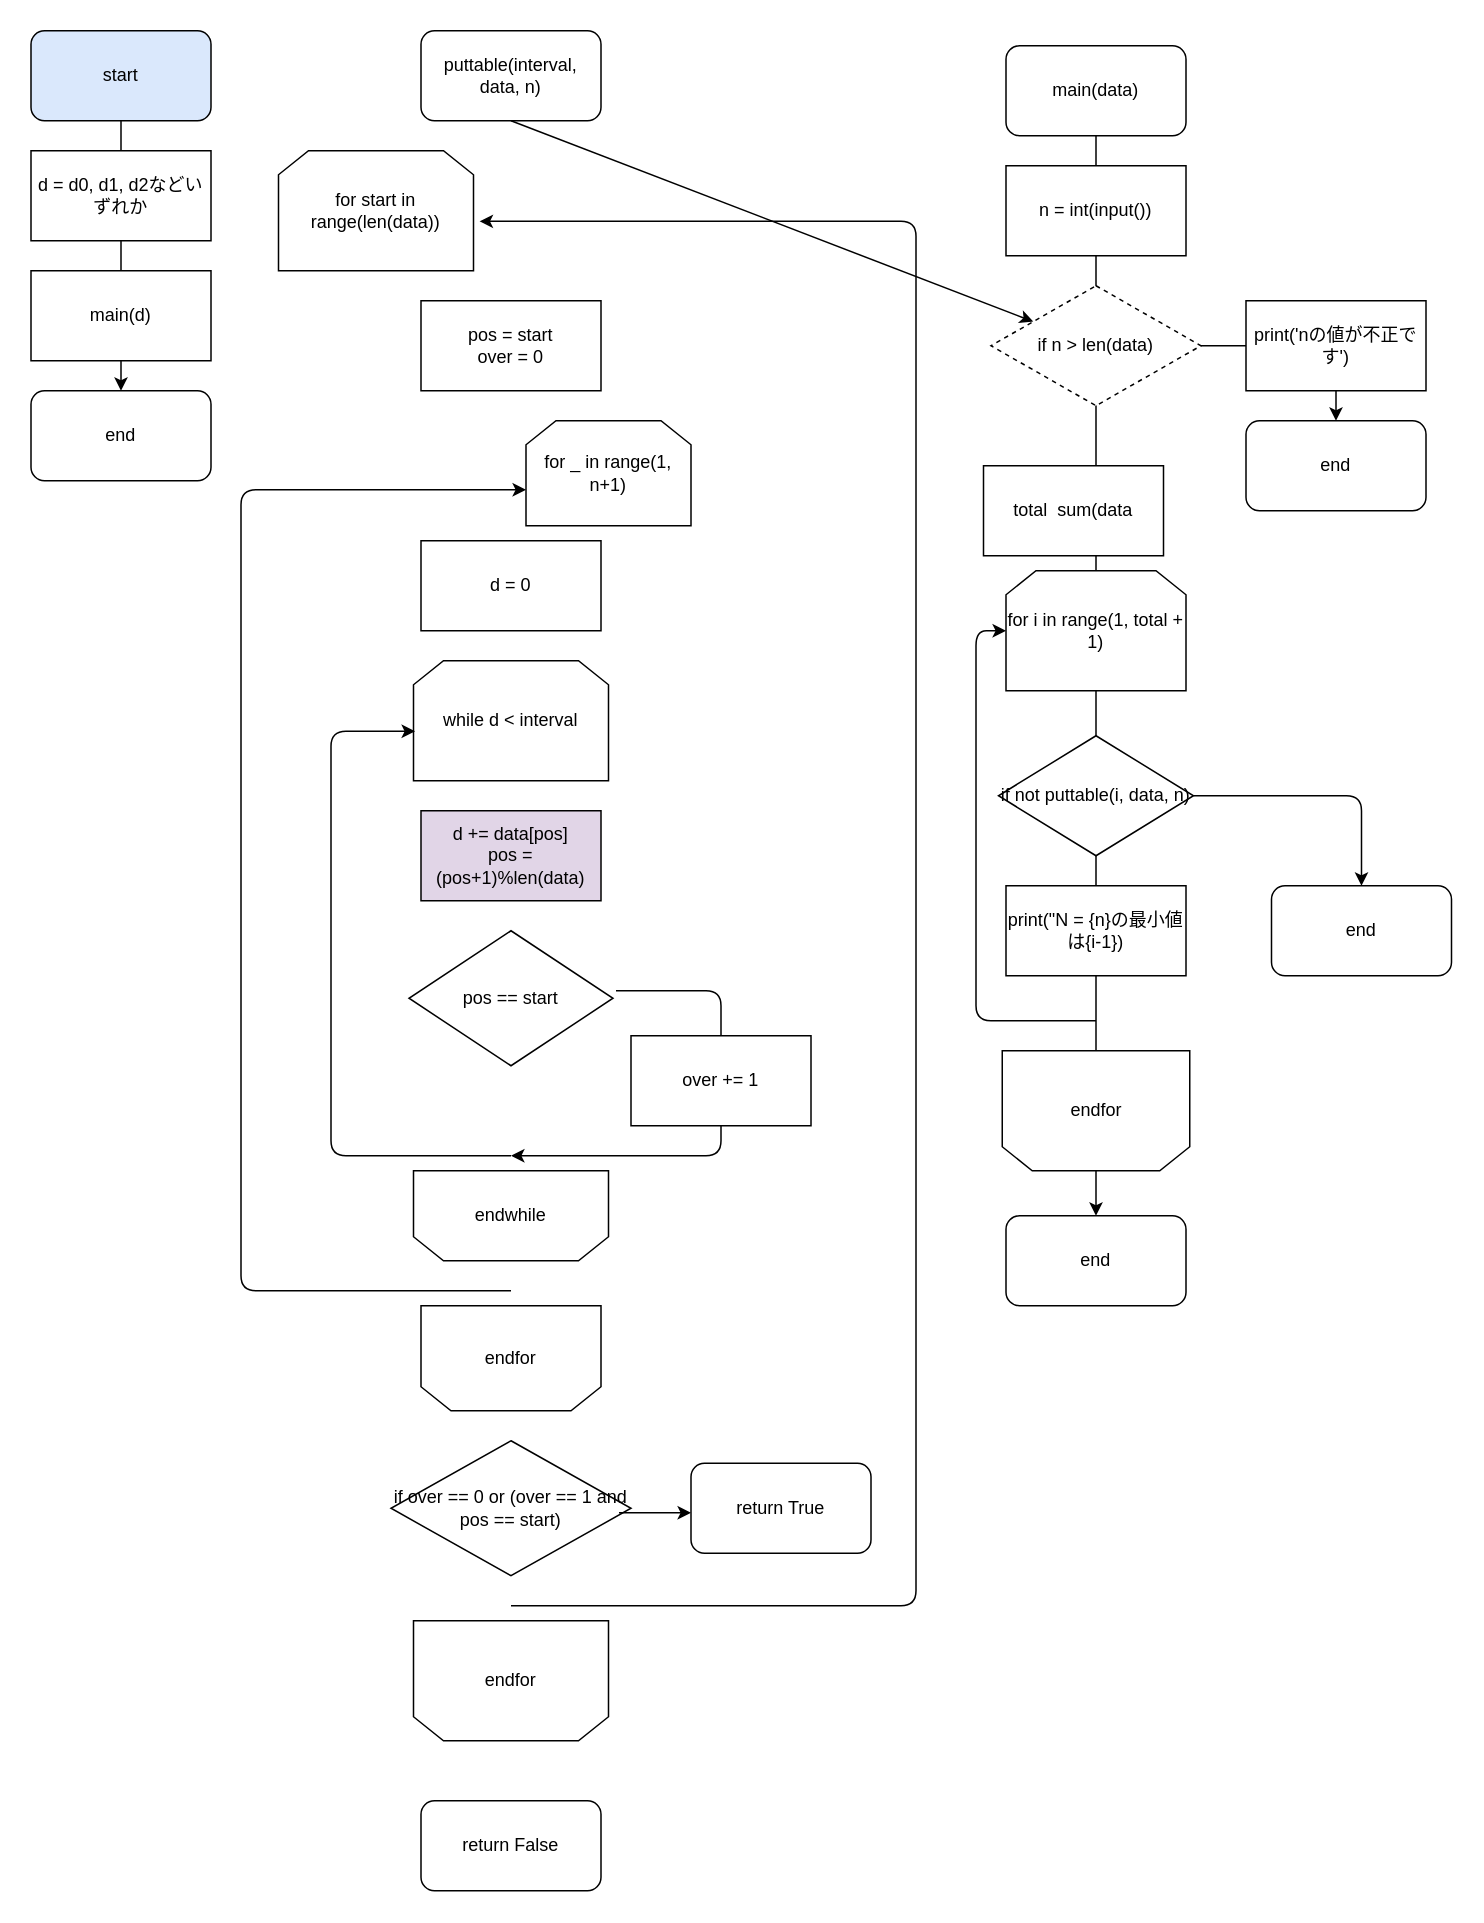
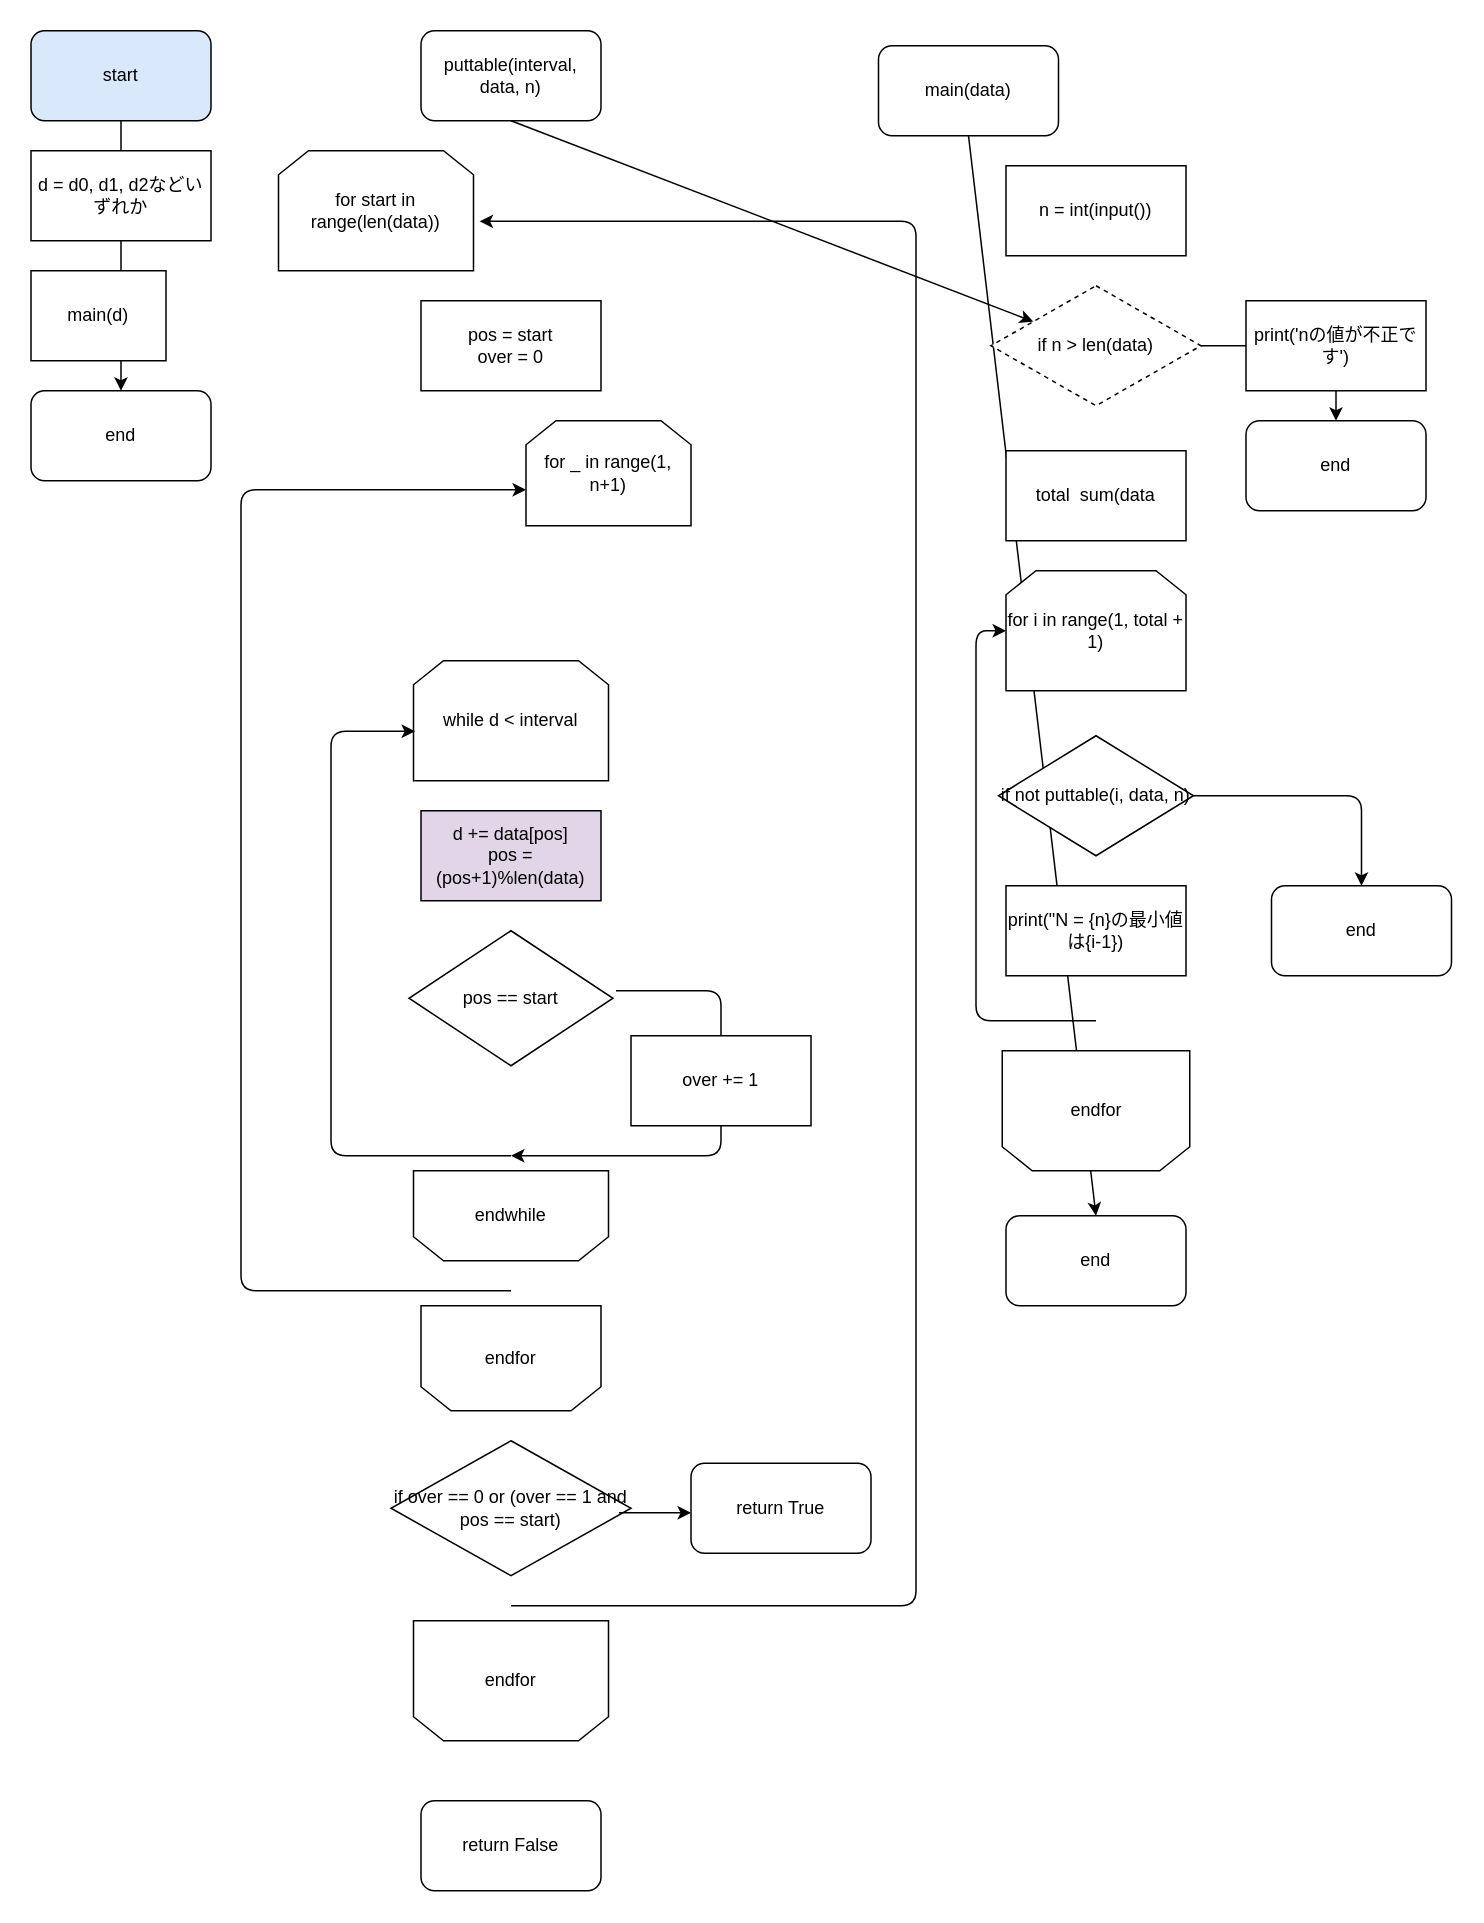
node "main(data)": moved (1096, 91) -> (968, 91)
node "main(d)": size 180x90 -> 135x90
node "total sum(data": moved (1073, 511) -> (1096, 496)
node "d = 0": removed
